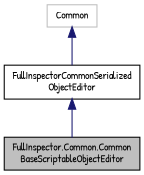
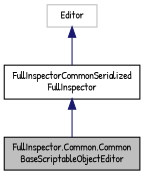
node "Common": label "Common" -> "Editor"
node "FullInspectorCommonSerialized ObjectEditor": label "FullInspectorCommonSerialized ObjectEditor" -> "FullInspectorCommonSerialized FullInspector"
